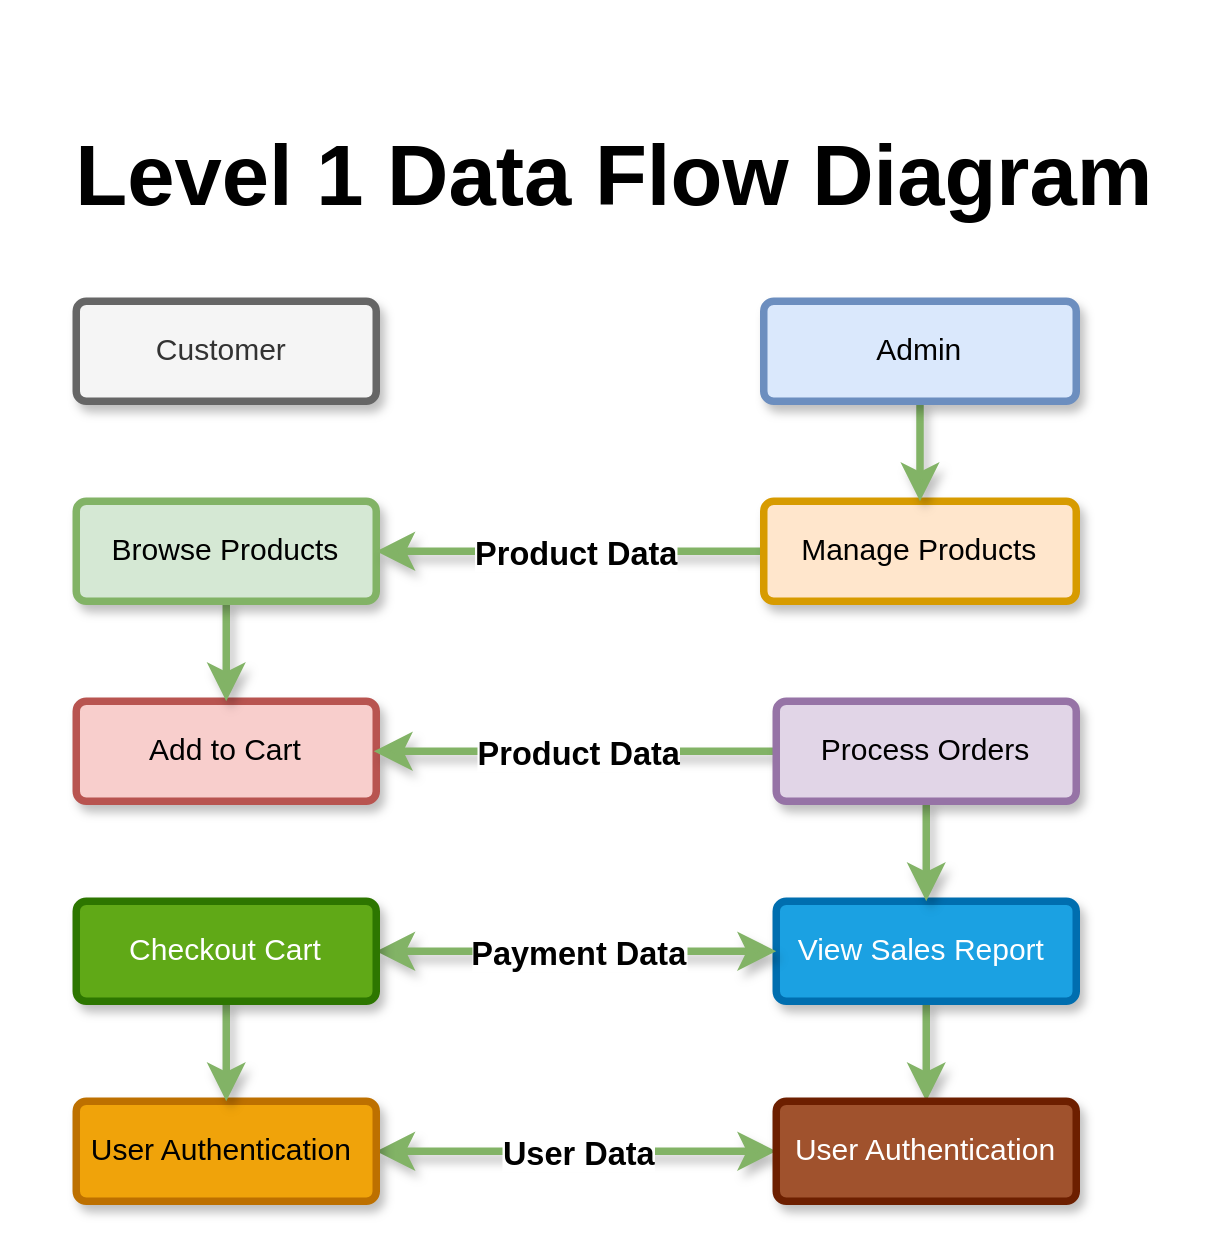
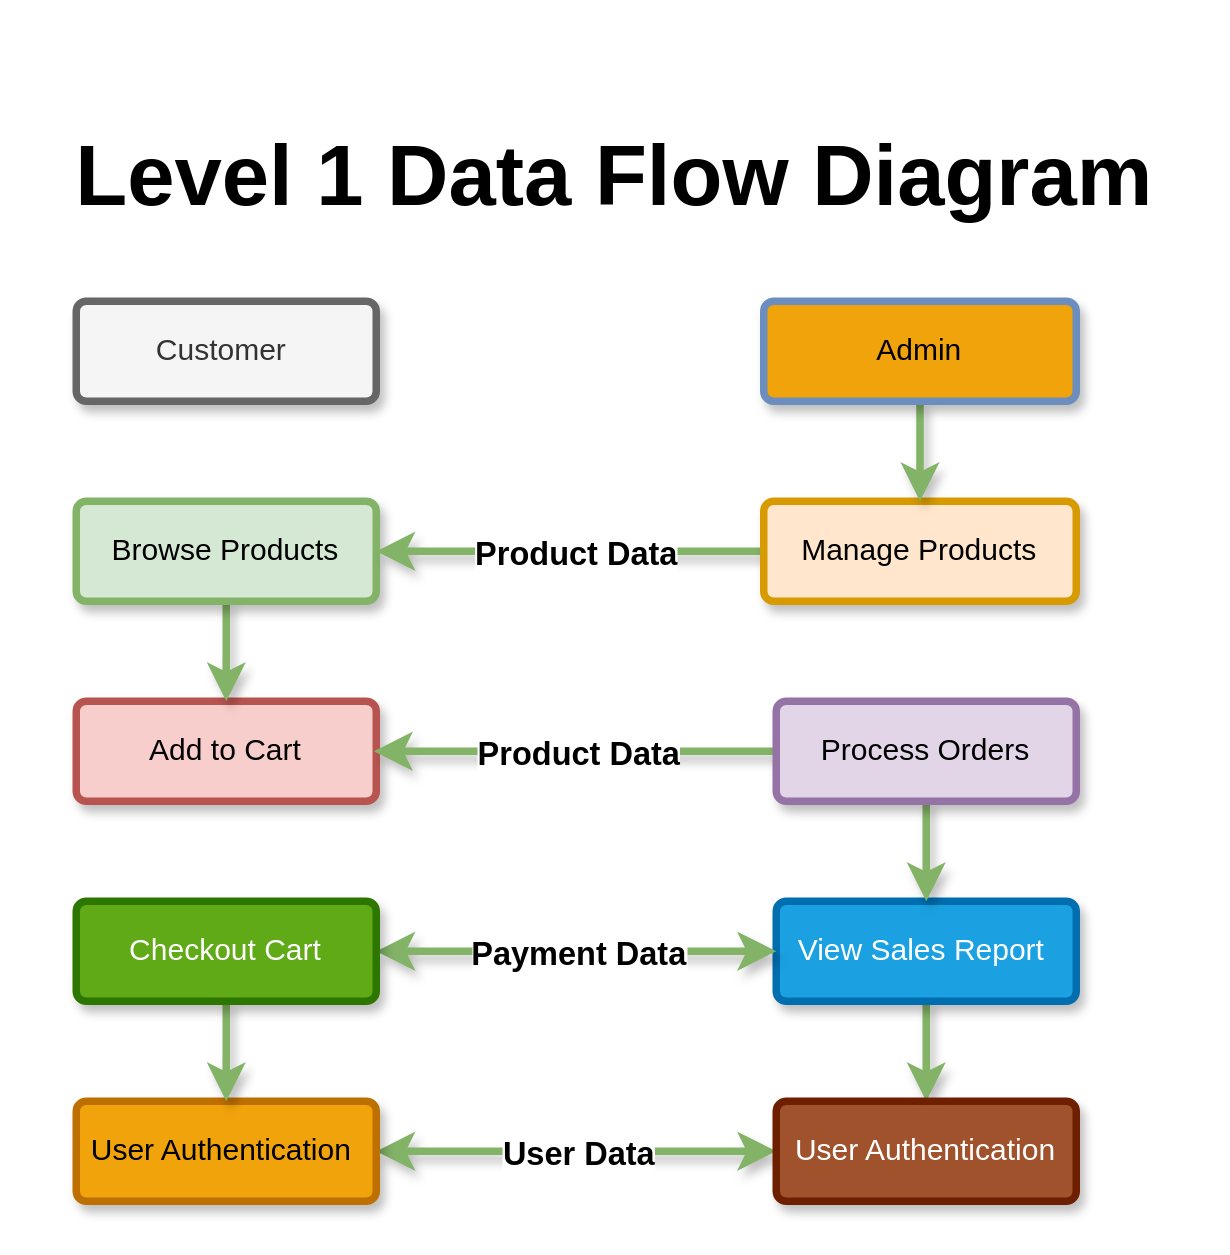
node "Admin": fillcolor #dae8fc -> #f0a30a
